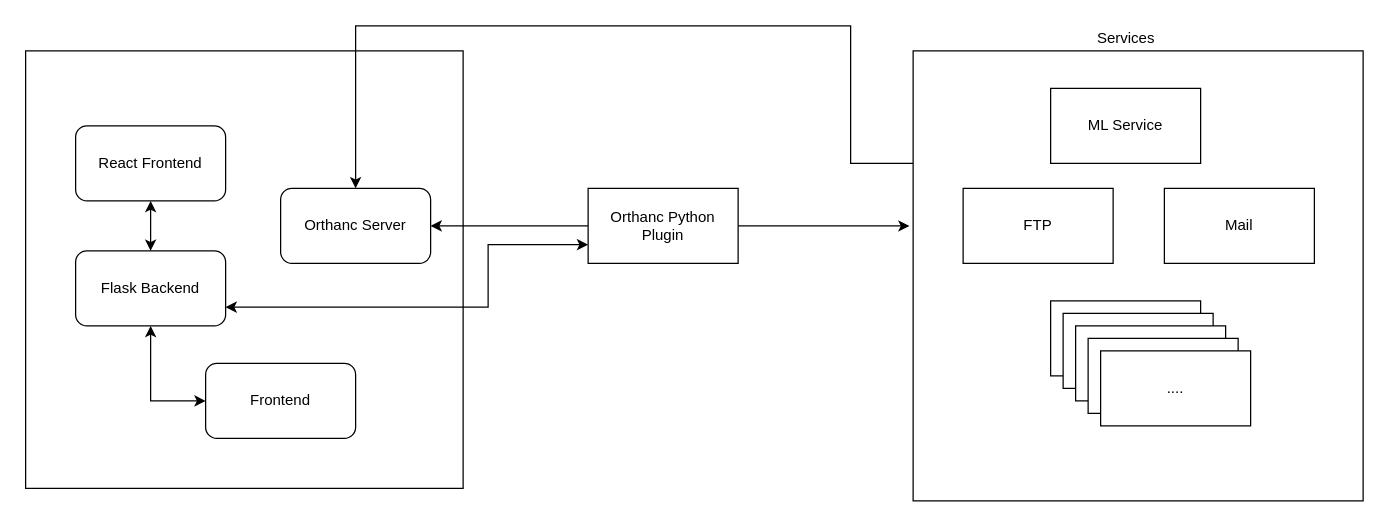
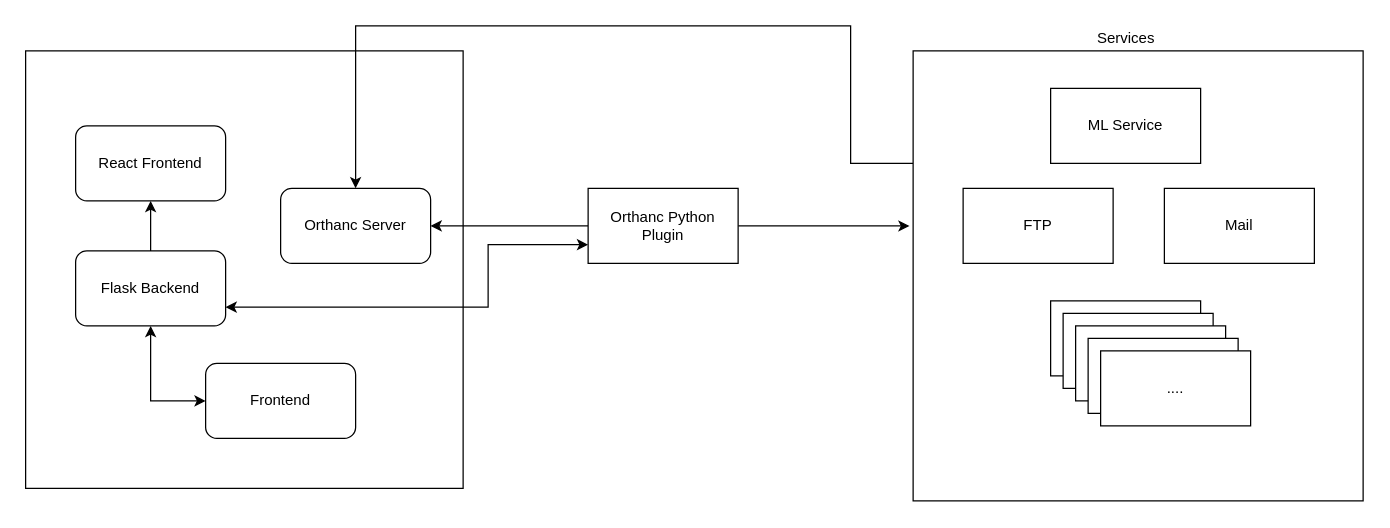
edge "React Frontend" -- "Flask Backend": arrowhead classic -> none
